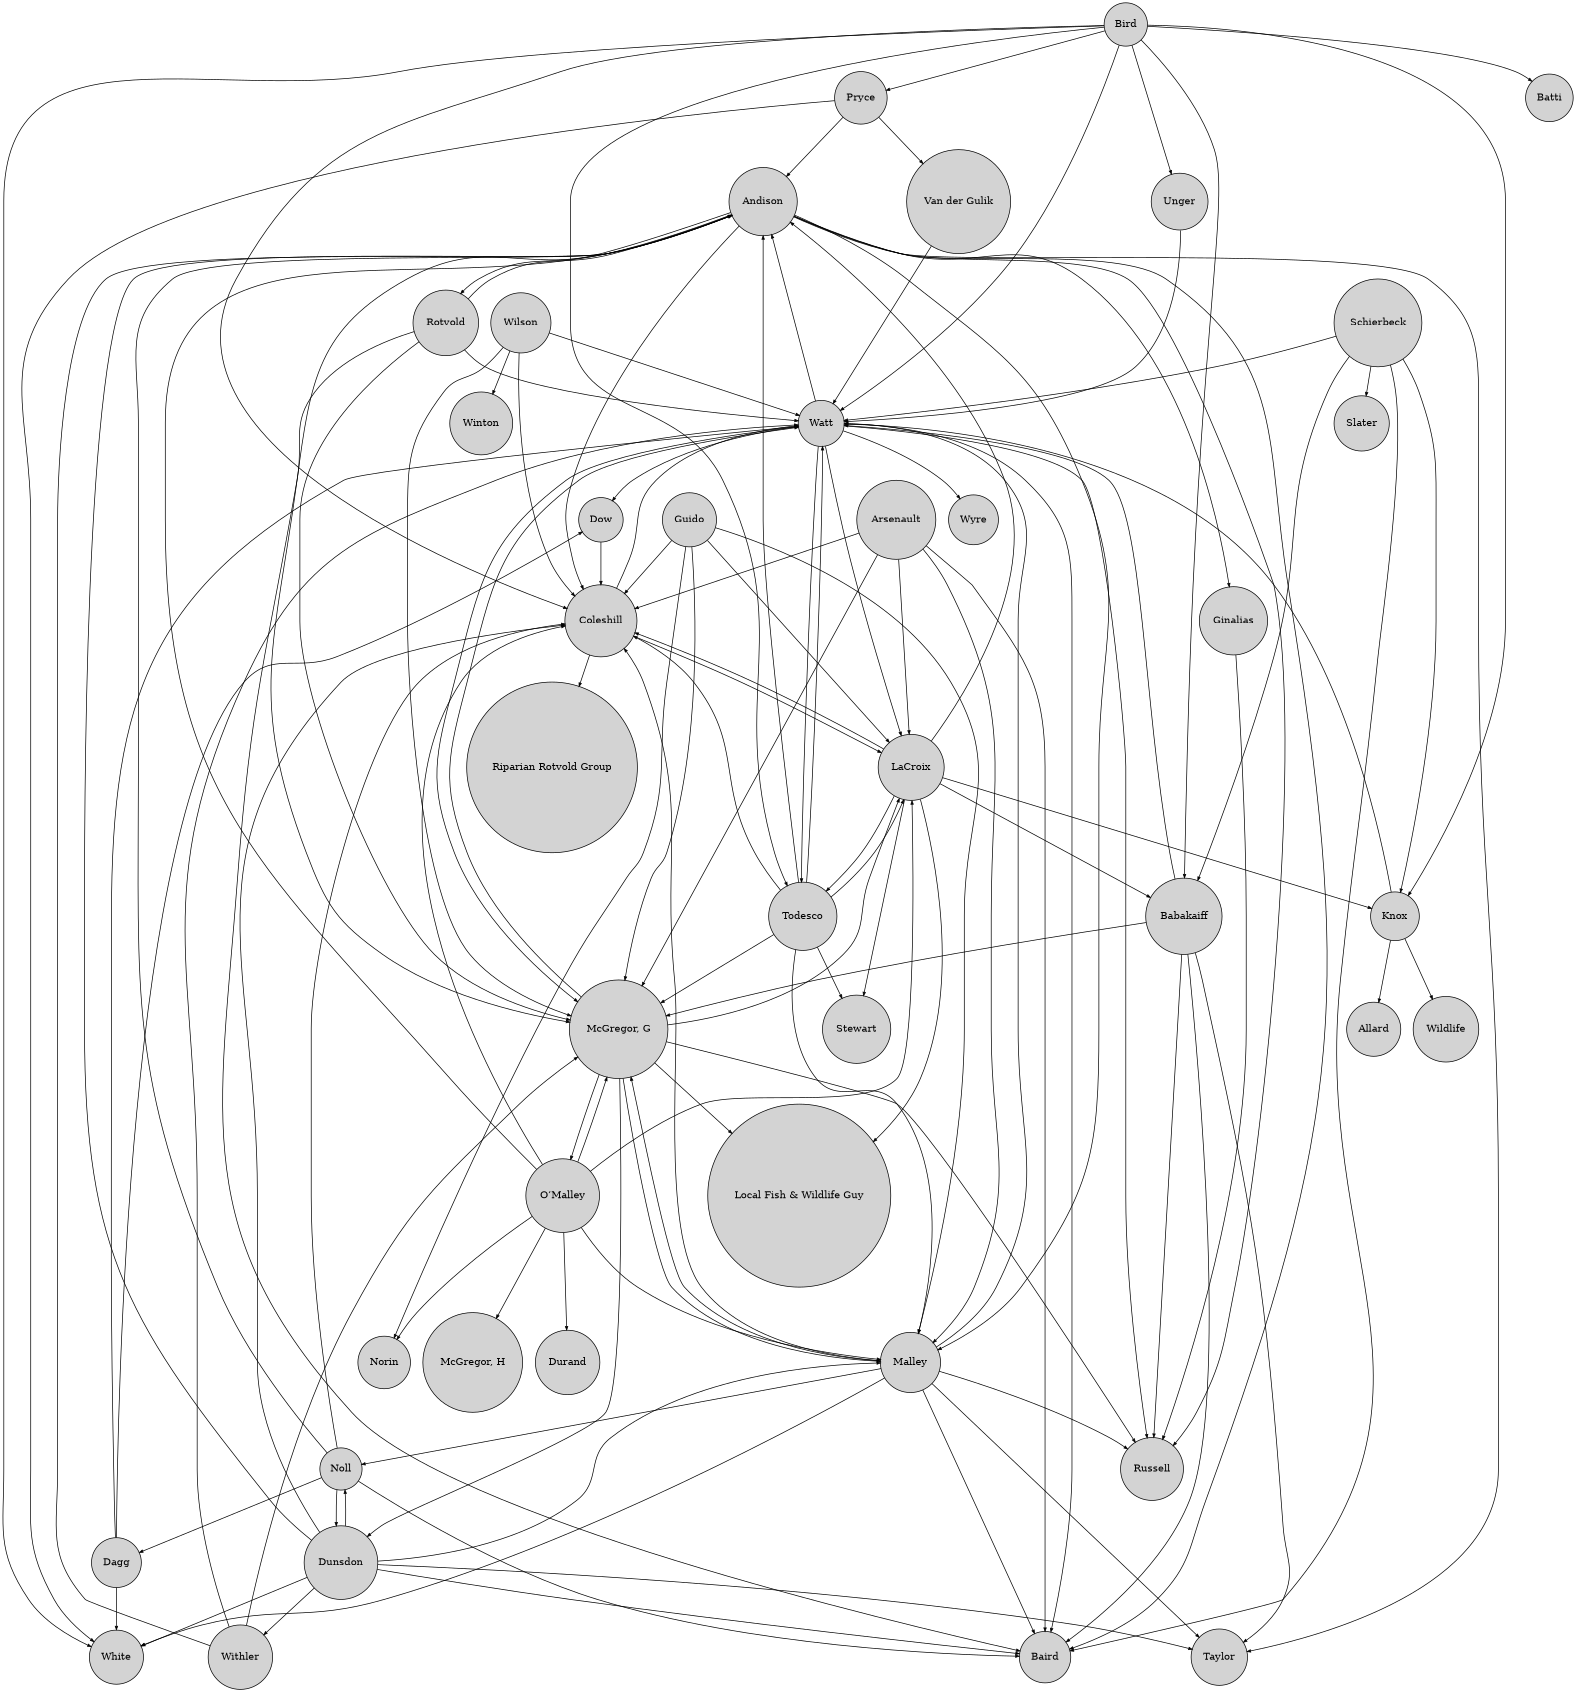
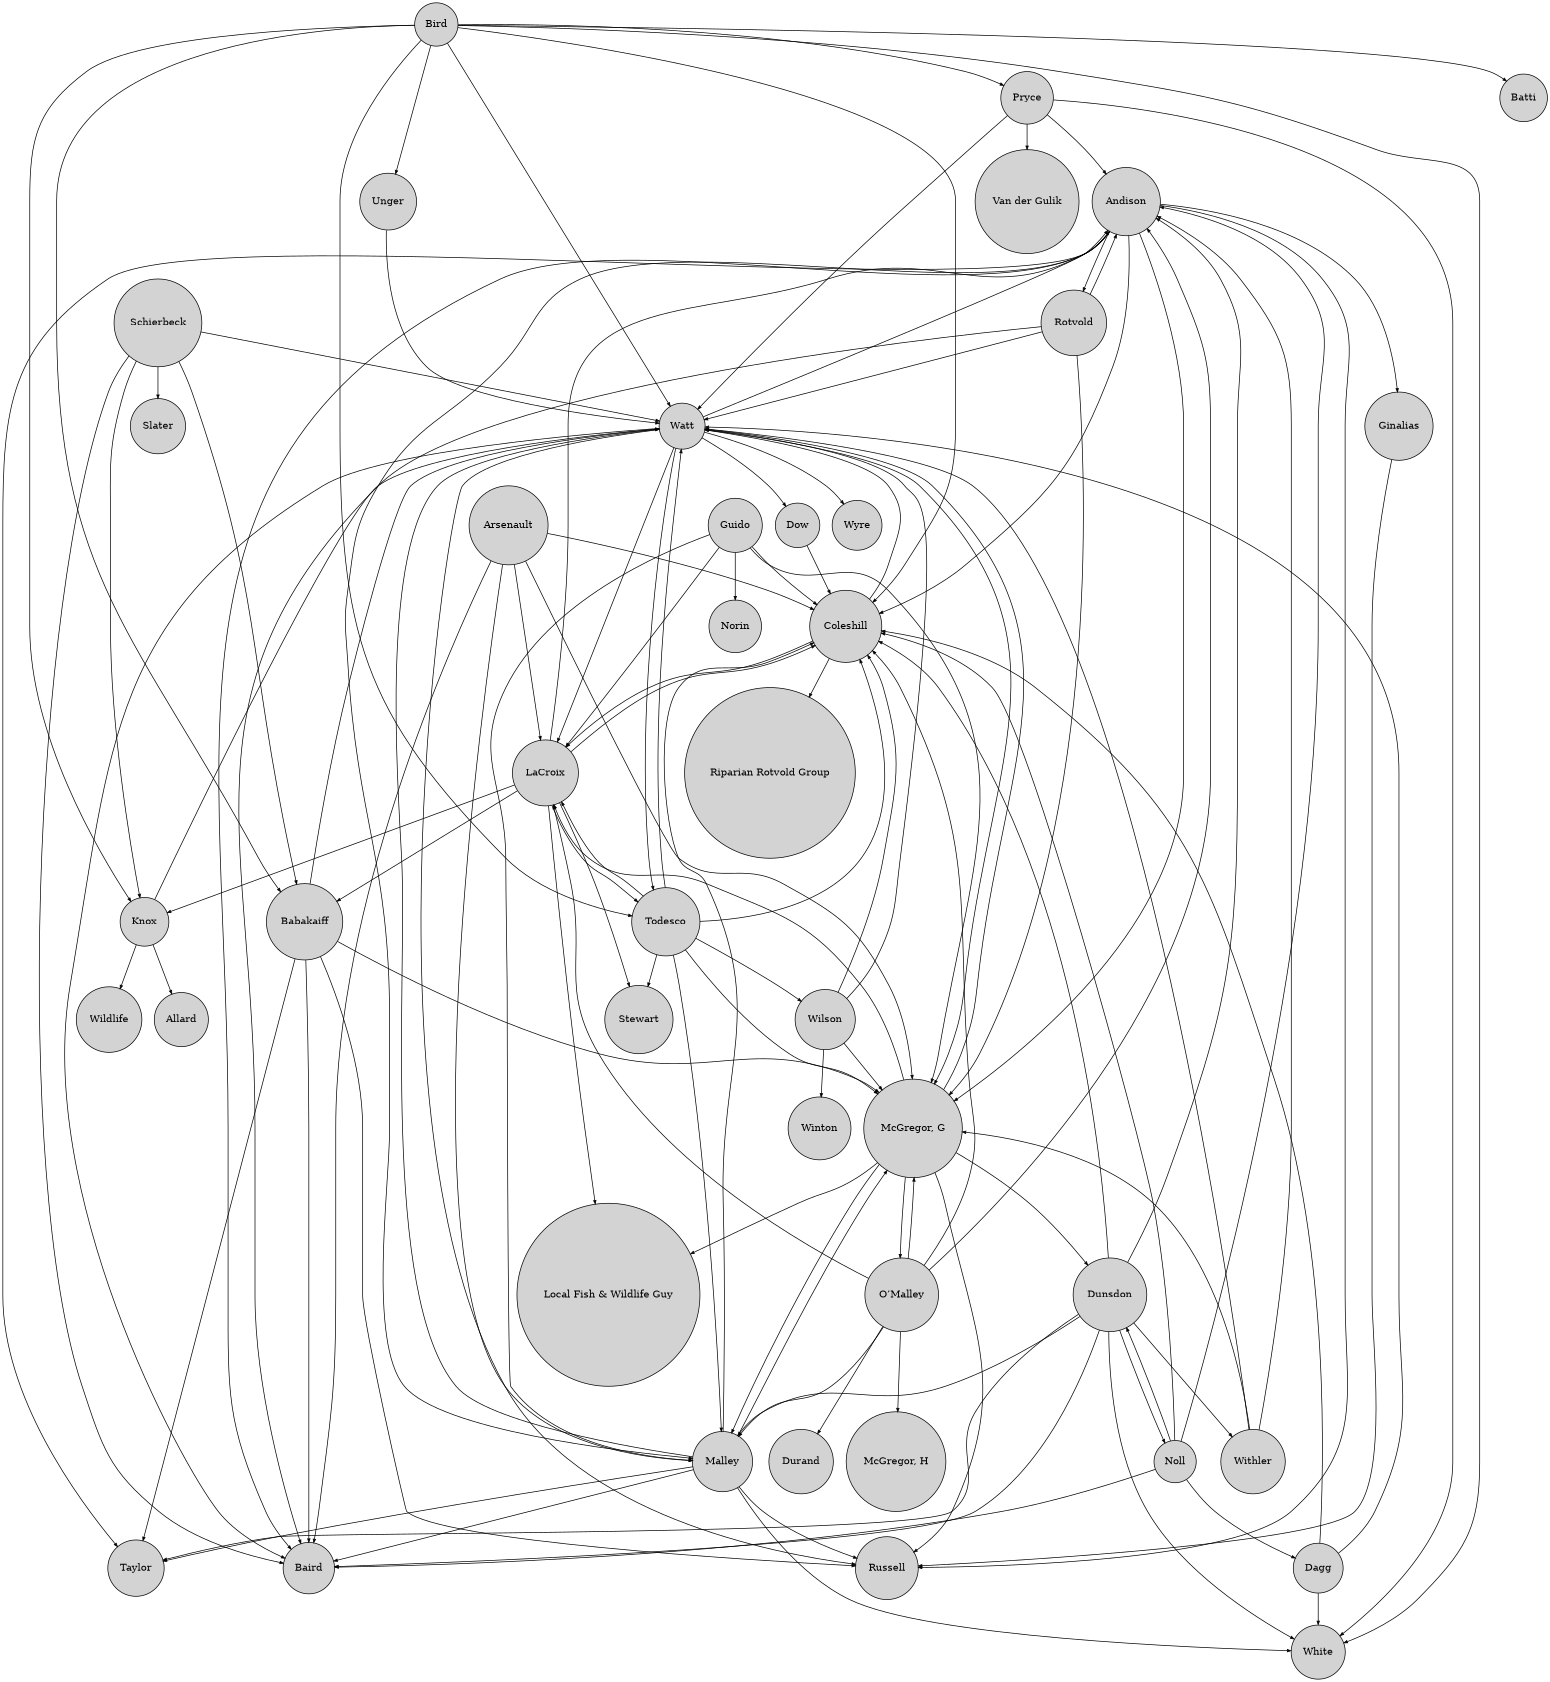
edge "Van der Gulik" -> "Watt": now "Pryce" -> "Watt"
edge "Todesco" -> "Andison": now "Todesco" -> "Wilson"
edge "Dagg" -> "Dow": now "Dagg" -> "Coleshill"
edge "O’Malley" -> "Norin": removed
edge "Malley" -> "Noll": removed
